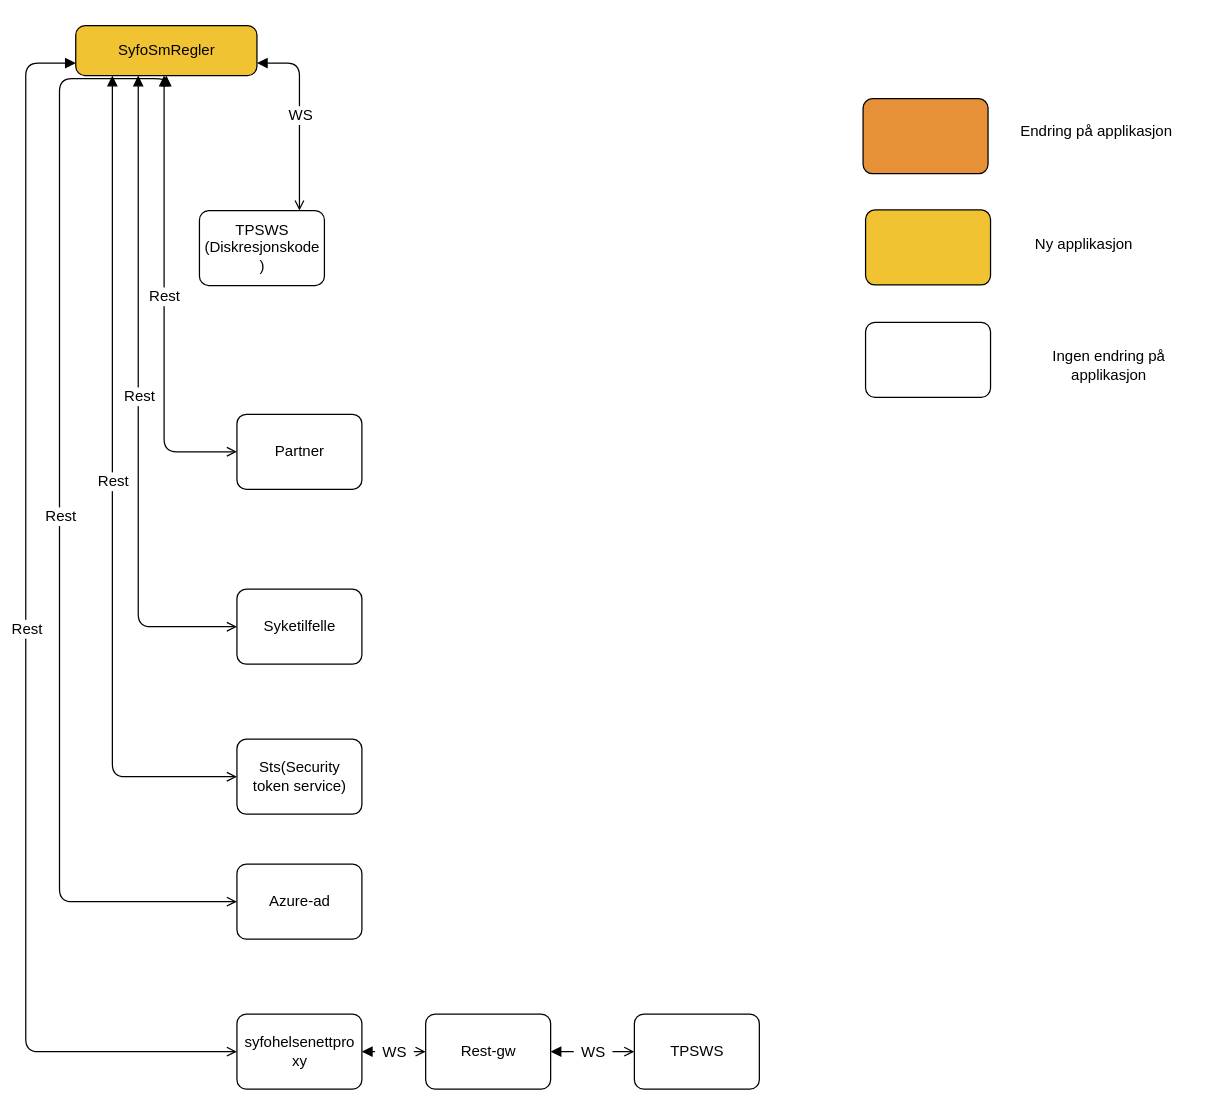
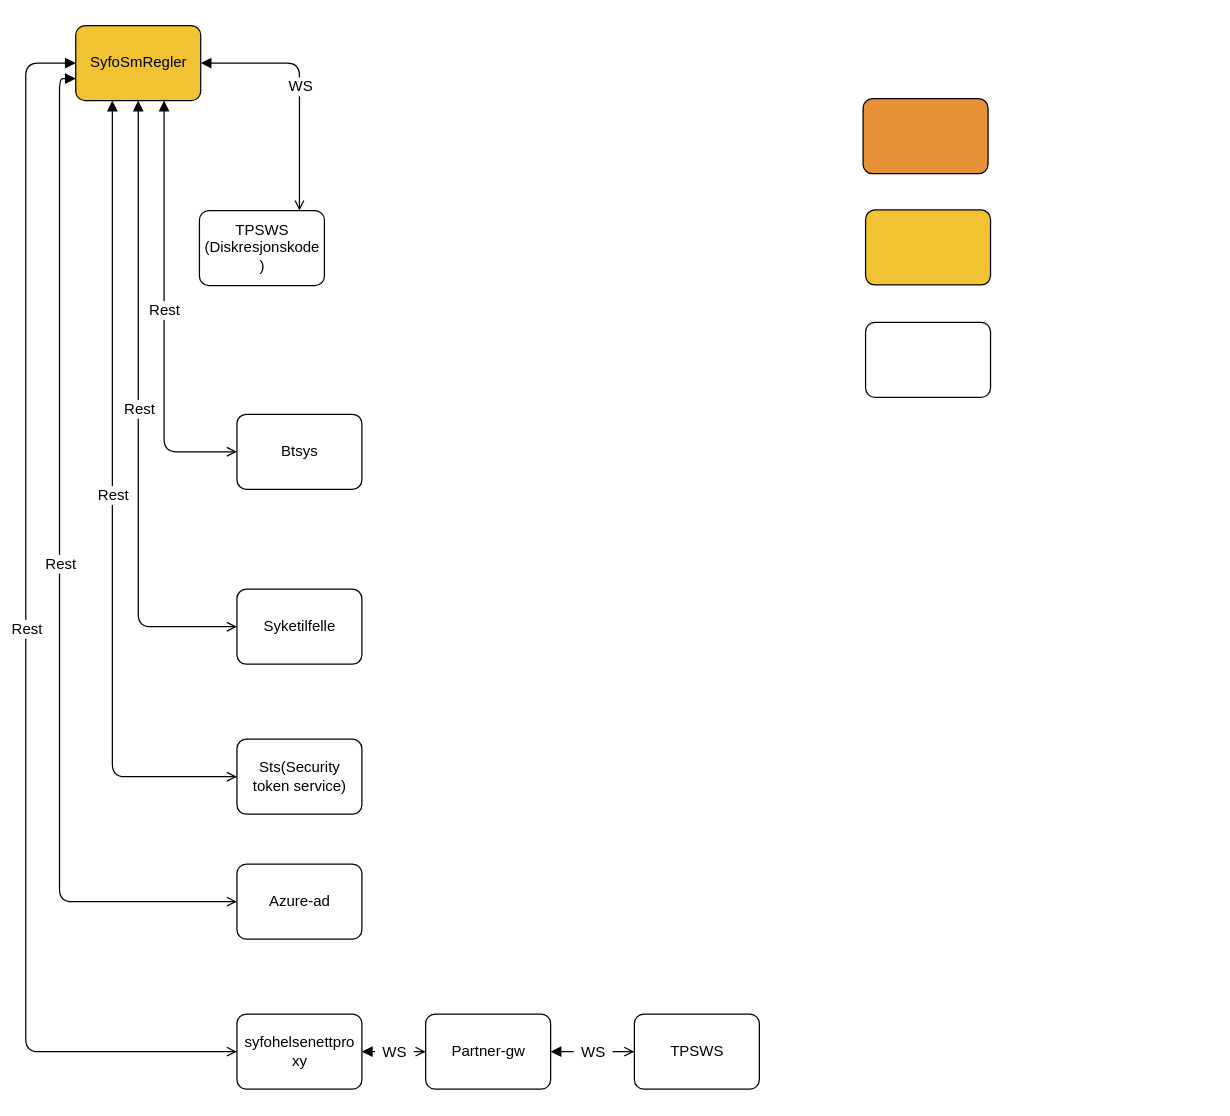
node "SyfoSmRegler": size 181x50 -> 125x75
node "Endring på applikasjon": removed
node "Ny applikasjon": removed
node "Ingen endring på applikasjon": removed
node "Partner": label "Partner" -> "Btsys"
node "Rest-gw": label "Rest-gw" -> "Partner-gw"
